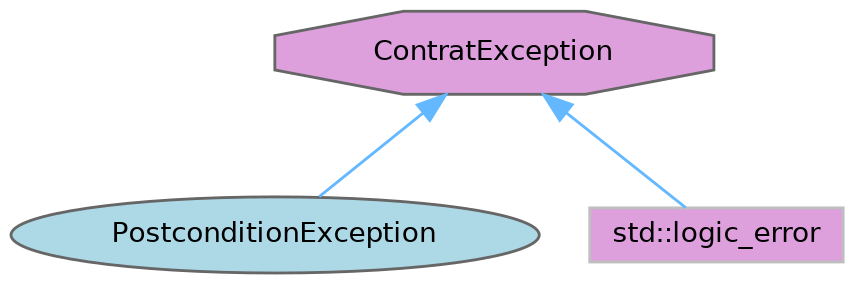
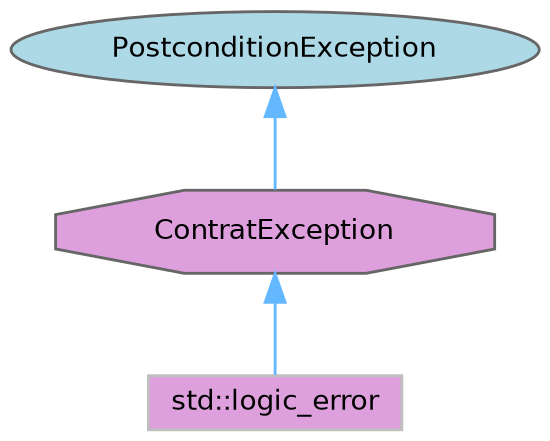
edge "PostconditionException" -> "ContratException": reversed
